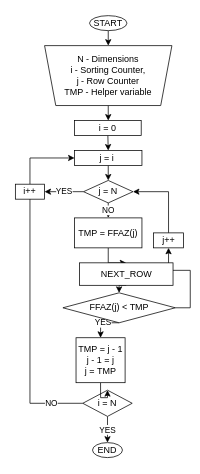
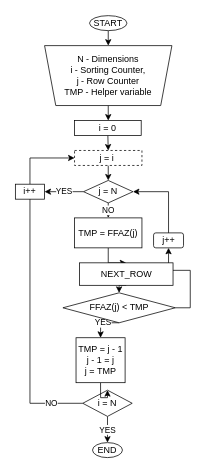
node "j = i": style solid -> dashed
node "j++": shape rectangle -> rounded rectangle
